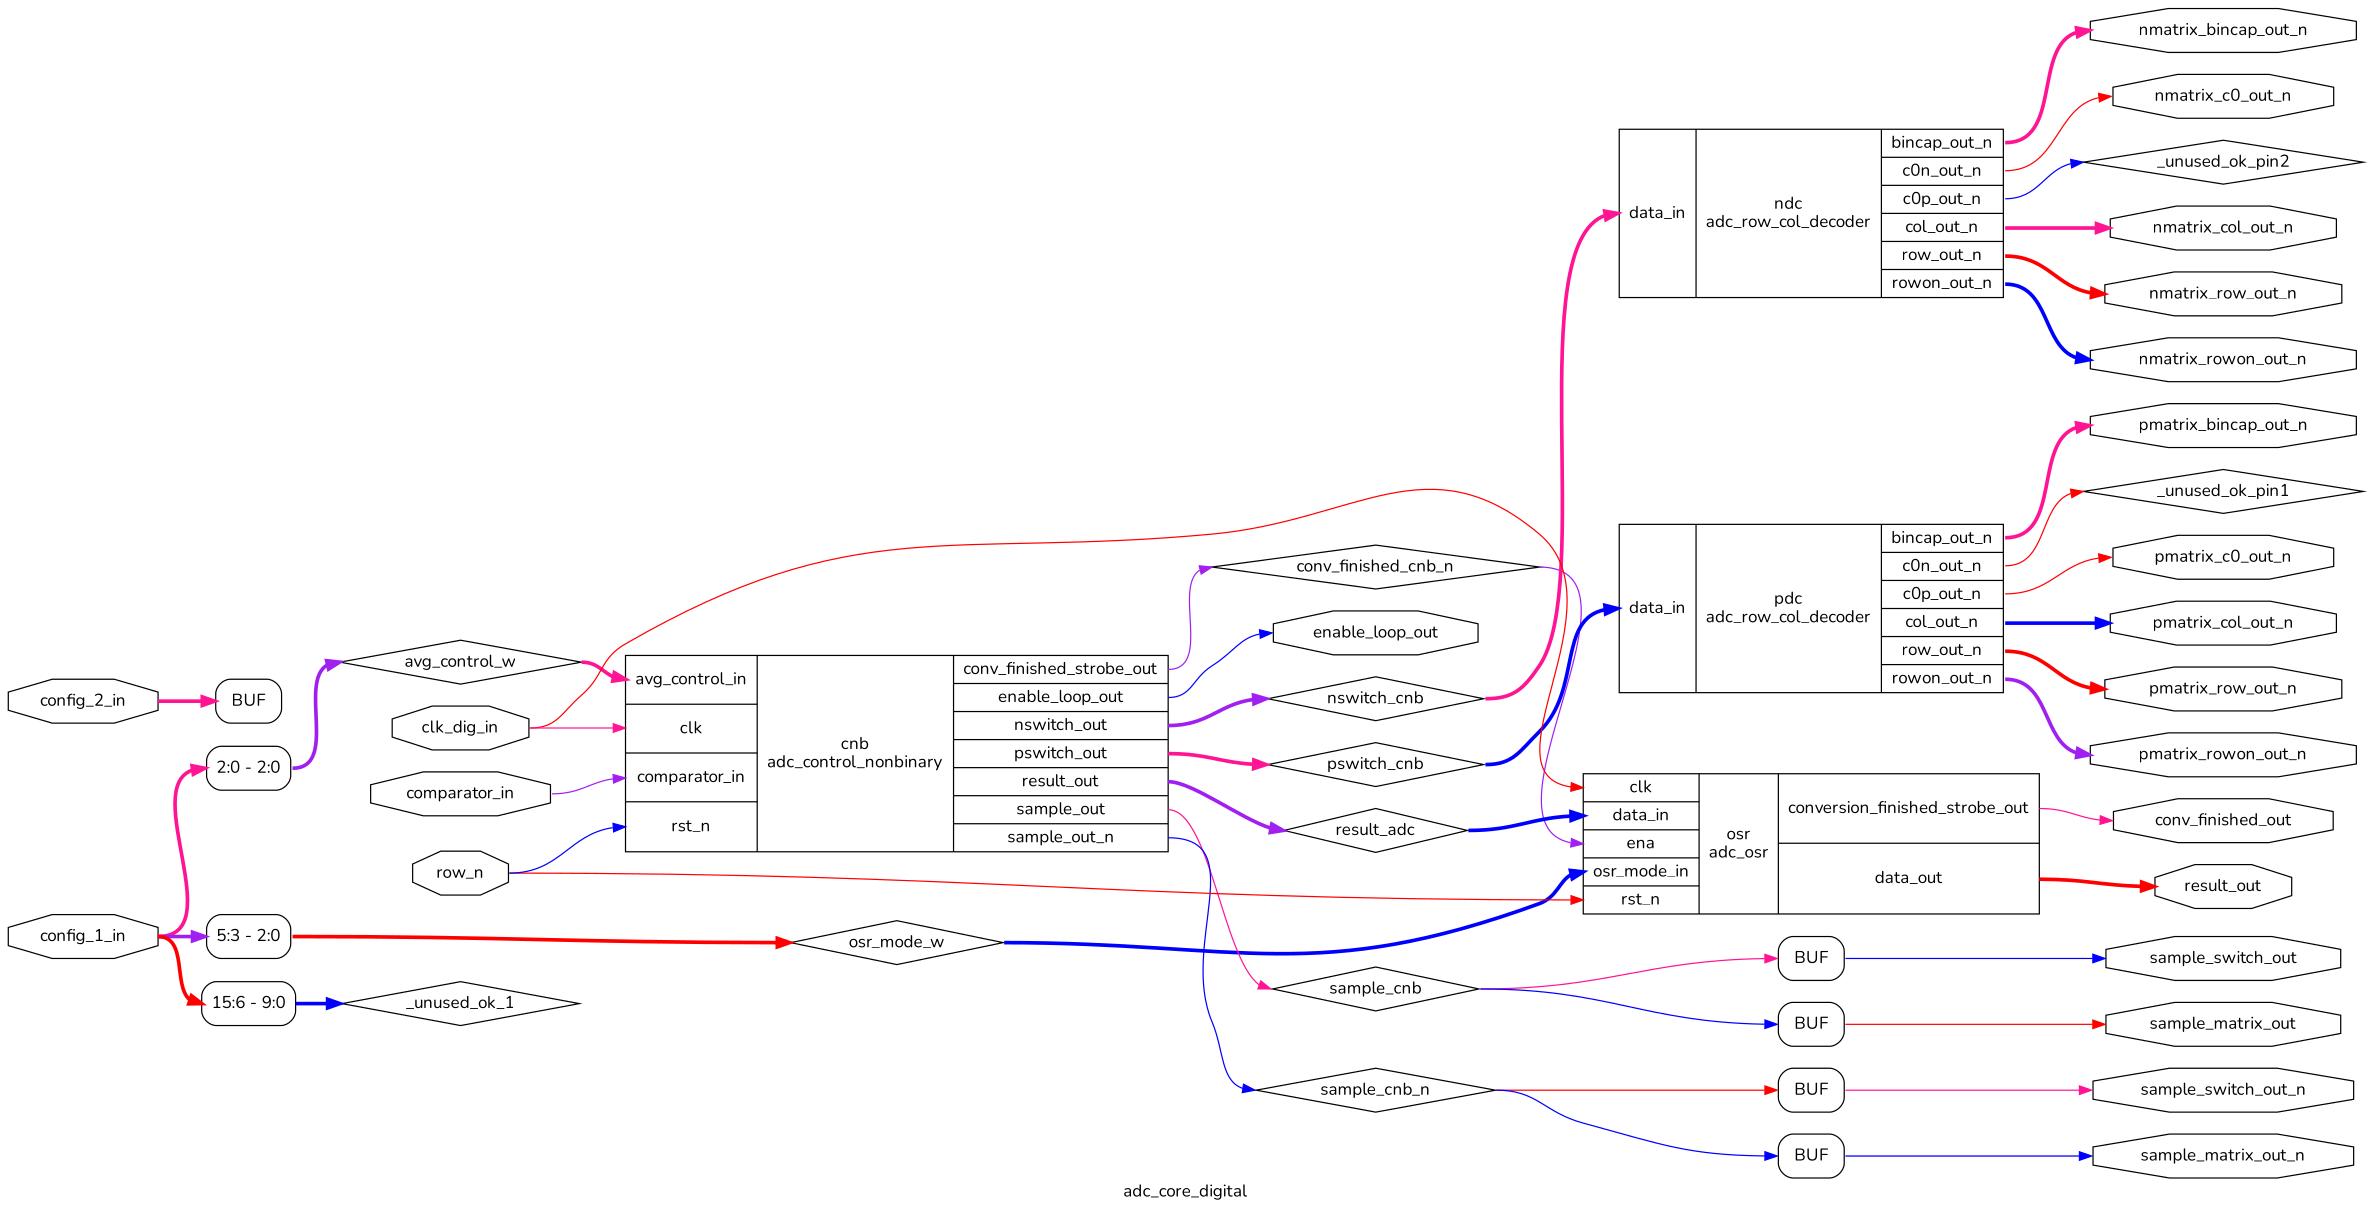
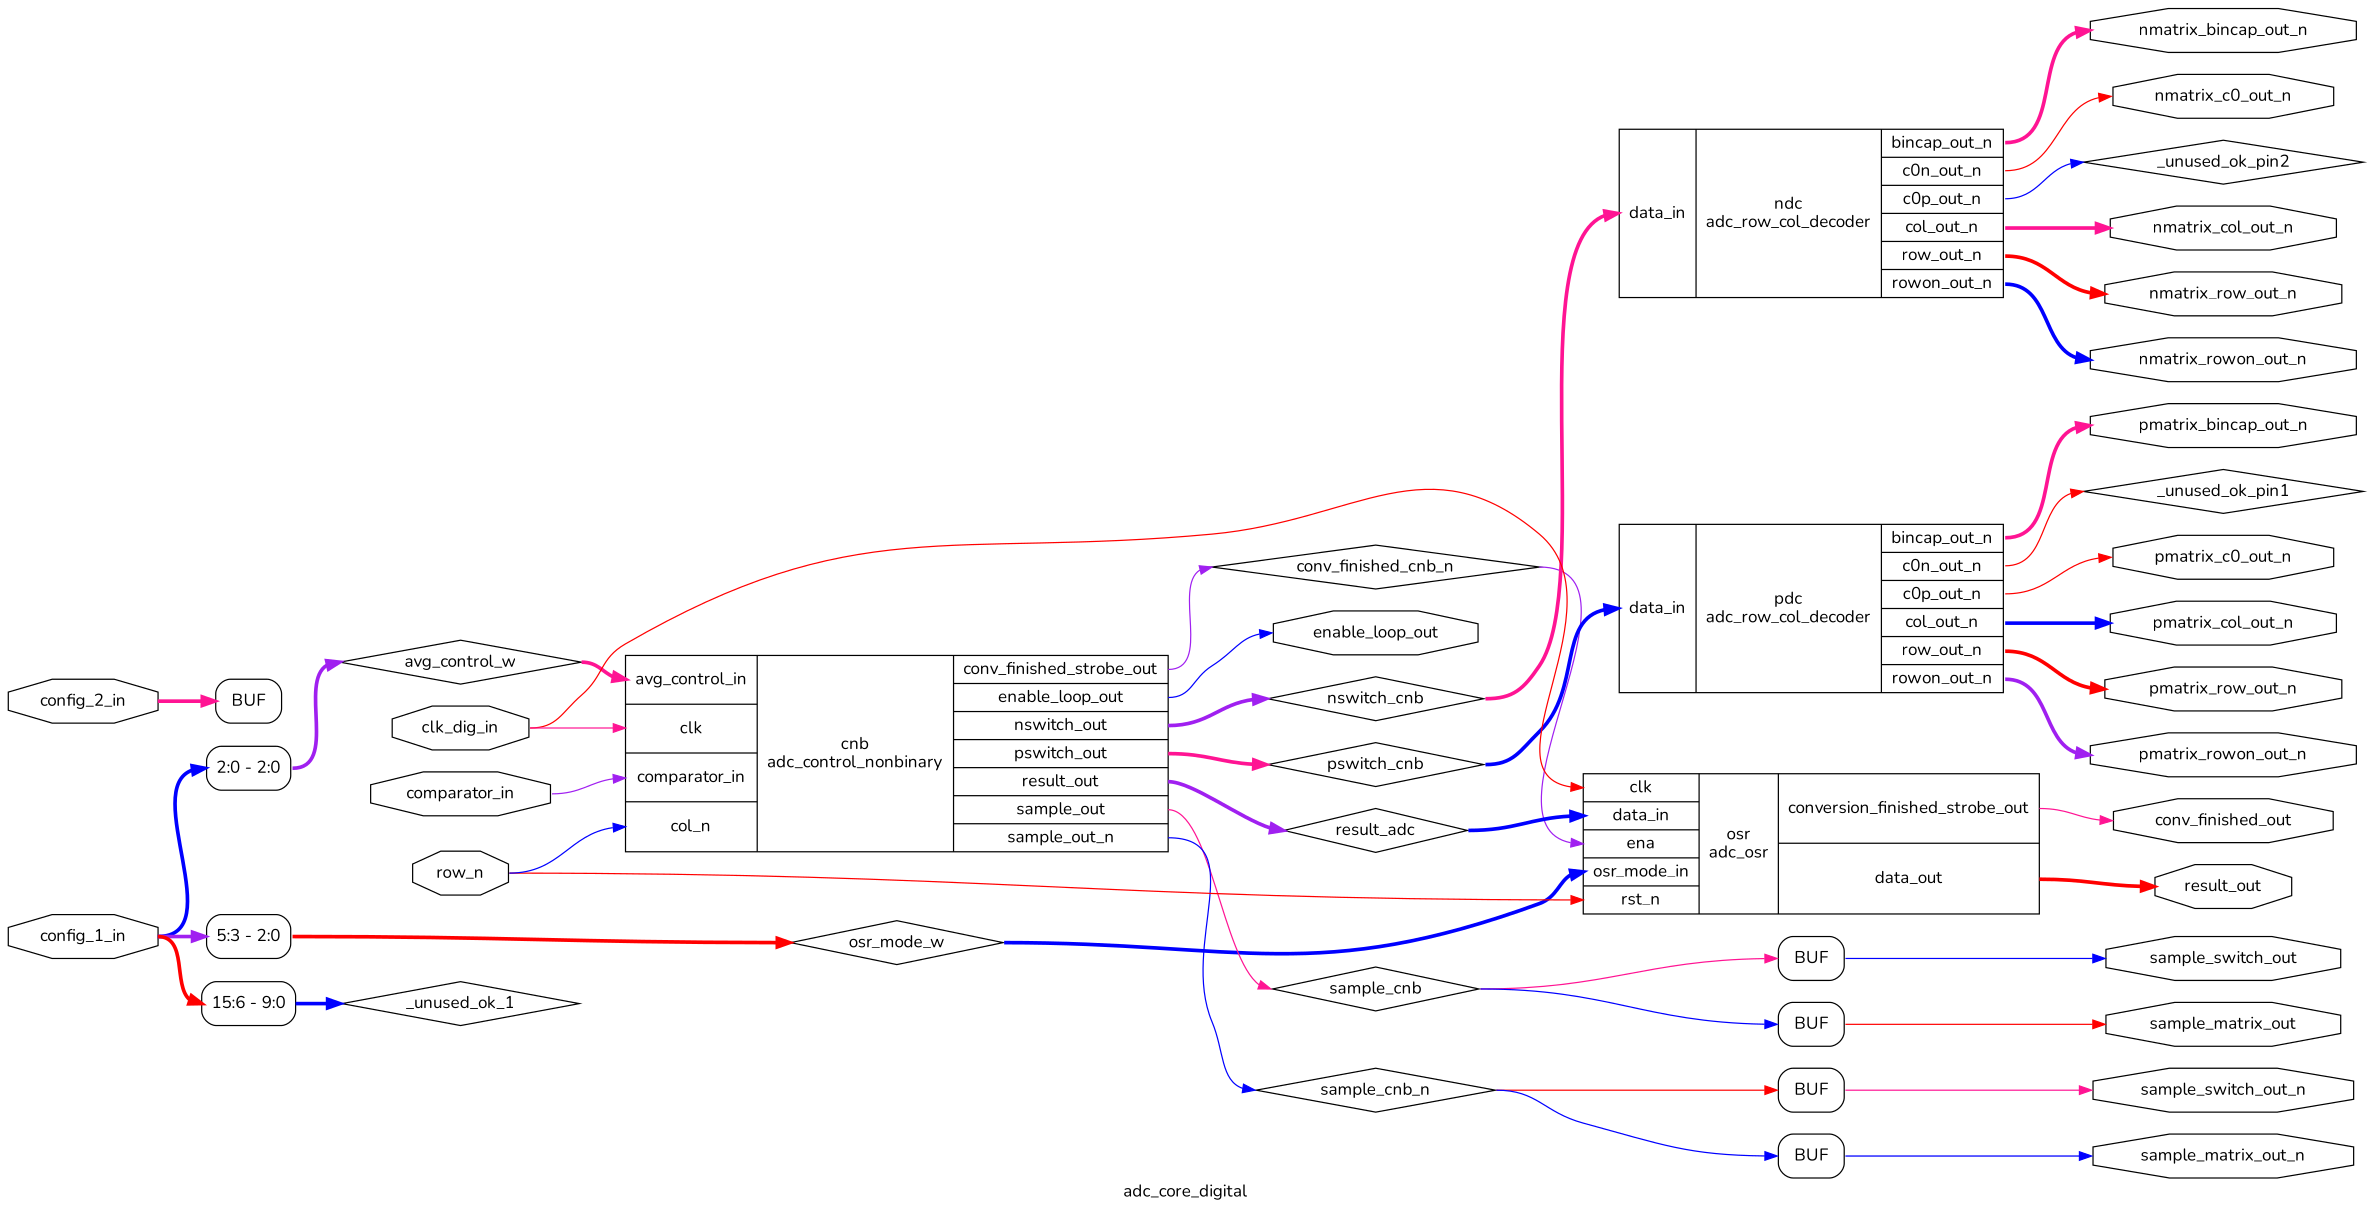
node "avg_control_in": text "rst_n" -> "col_n"
edge "config_1_in" -> "2:0 - 2:0": color deeppink -> blue
